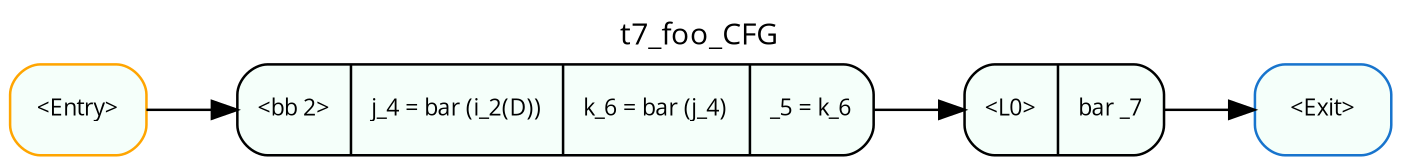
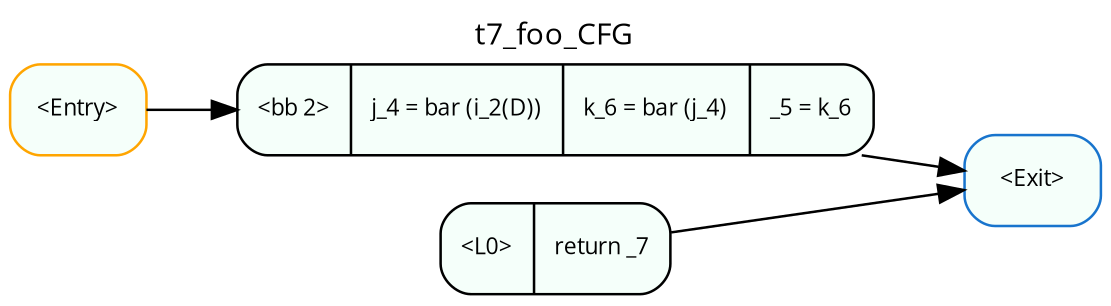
node "<L0>": text "bar _7" -> "return _7"
edge "<bb 2>" -> "<L0>": now "<bb 2>" -> "<Exit>"
